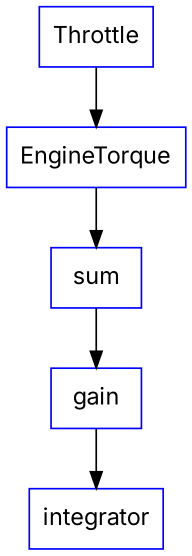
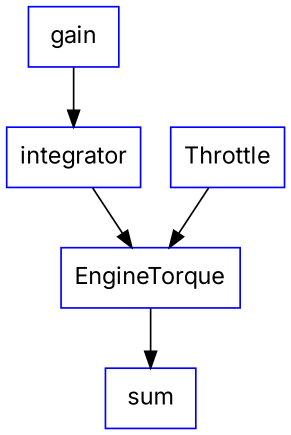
edge "integrator" -> "EngineTorque": added
edge "sum" -> "gain": removed
